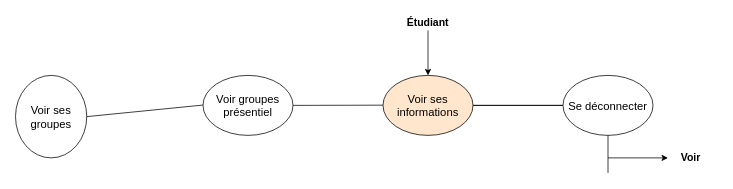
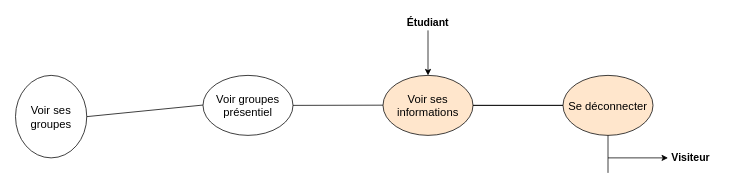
node "Se déconnecter": fillcolor #ffffff -> #ffe6cc
node "Voir": label "Voir" -> "Visiteur"
